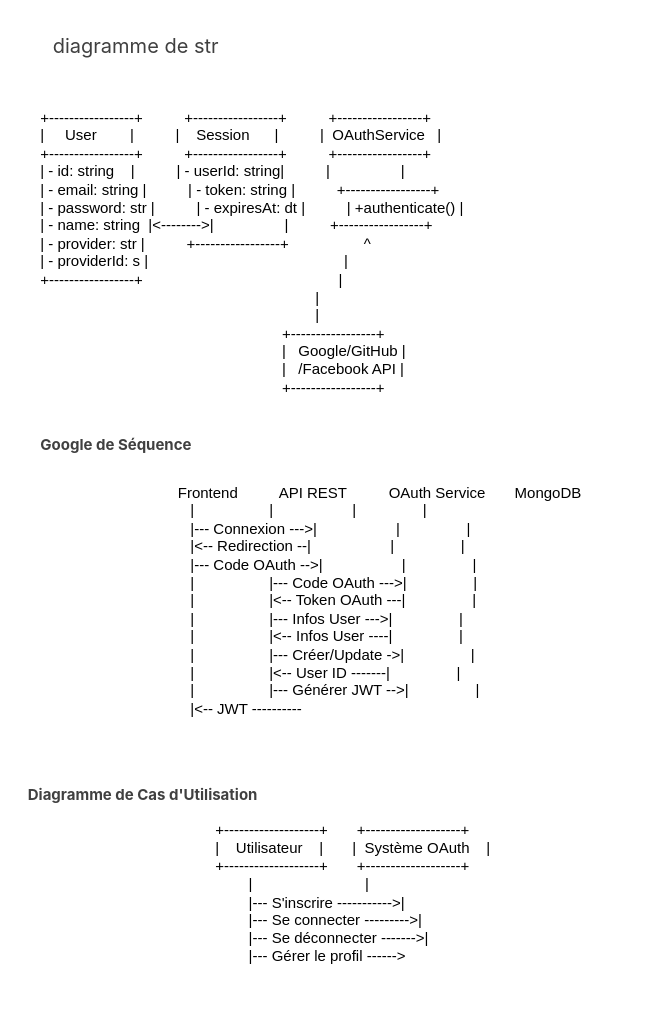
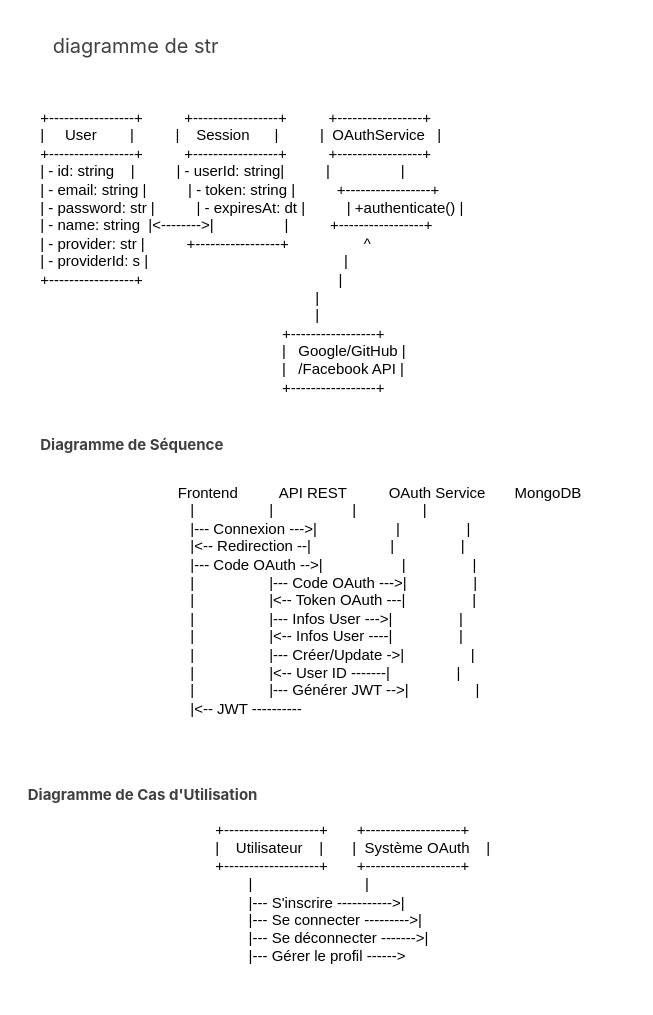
node "Google de Séquence": label "Google de Séquence" -> "Diagramme de Séquence"
